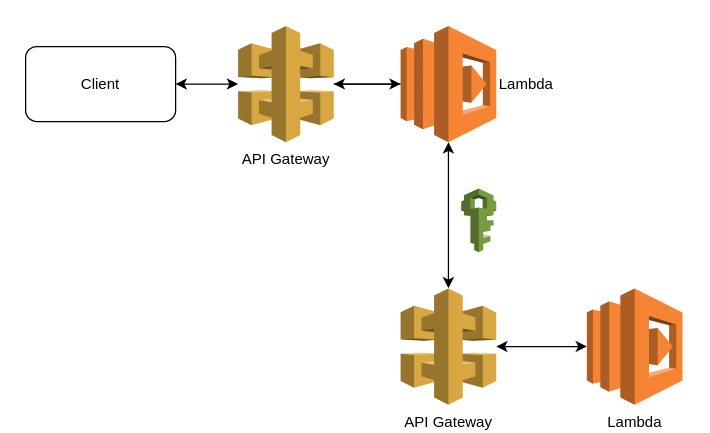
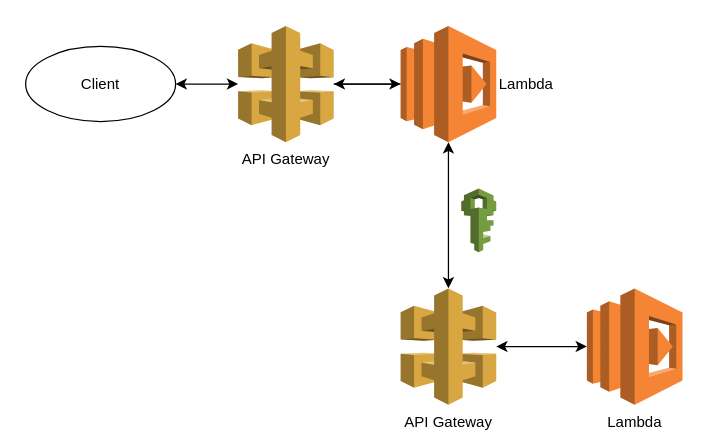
node "Client": shape rounded rectangle -> ellipse
